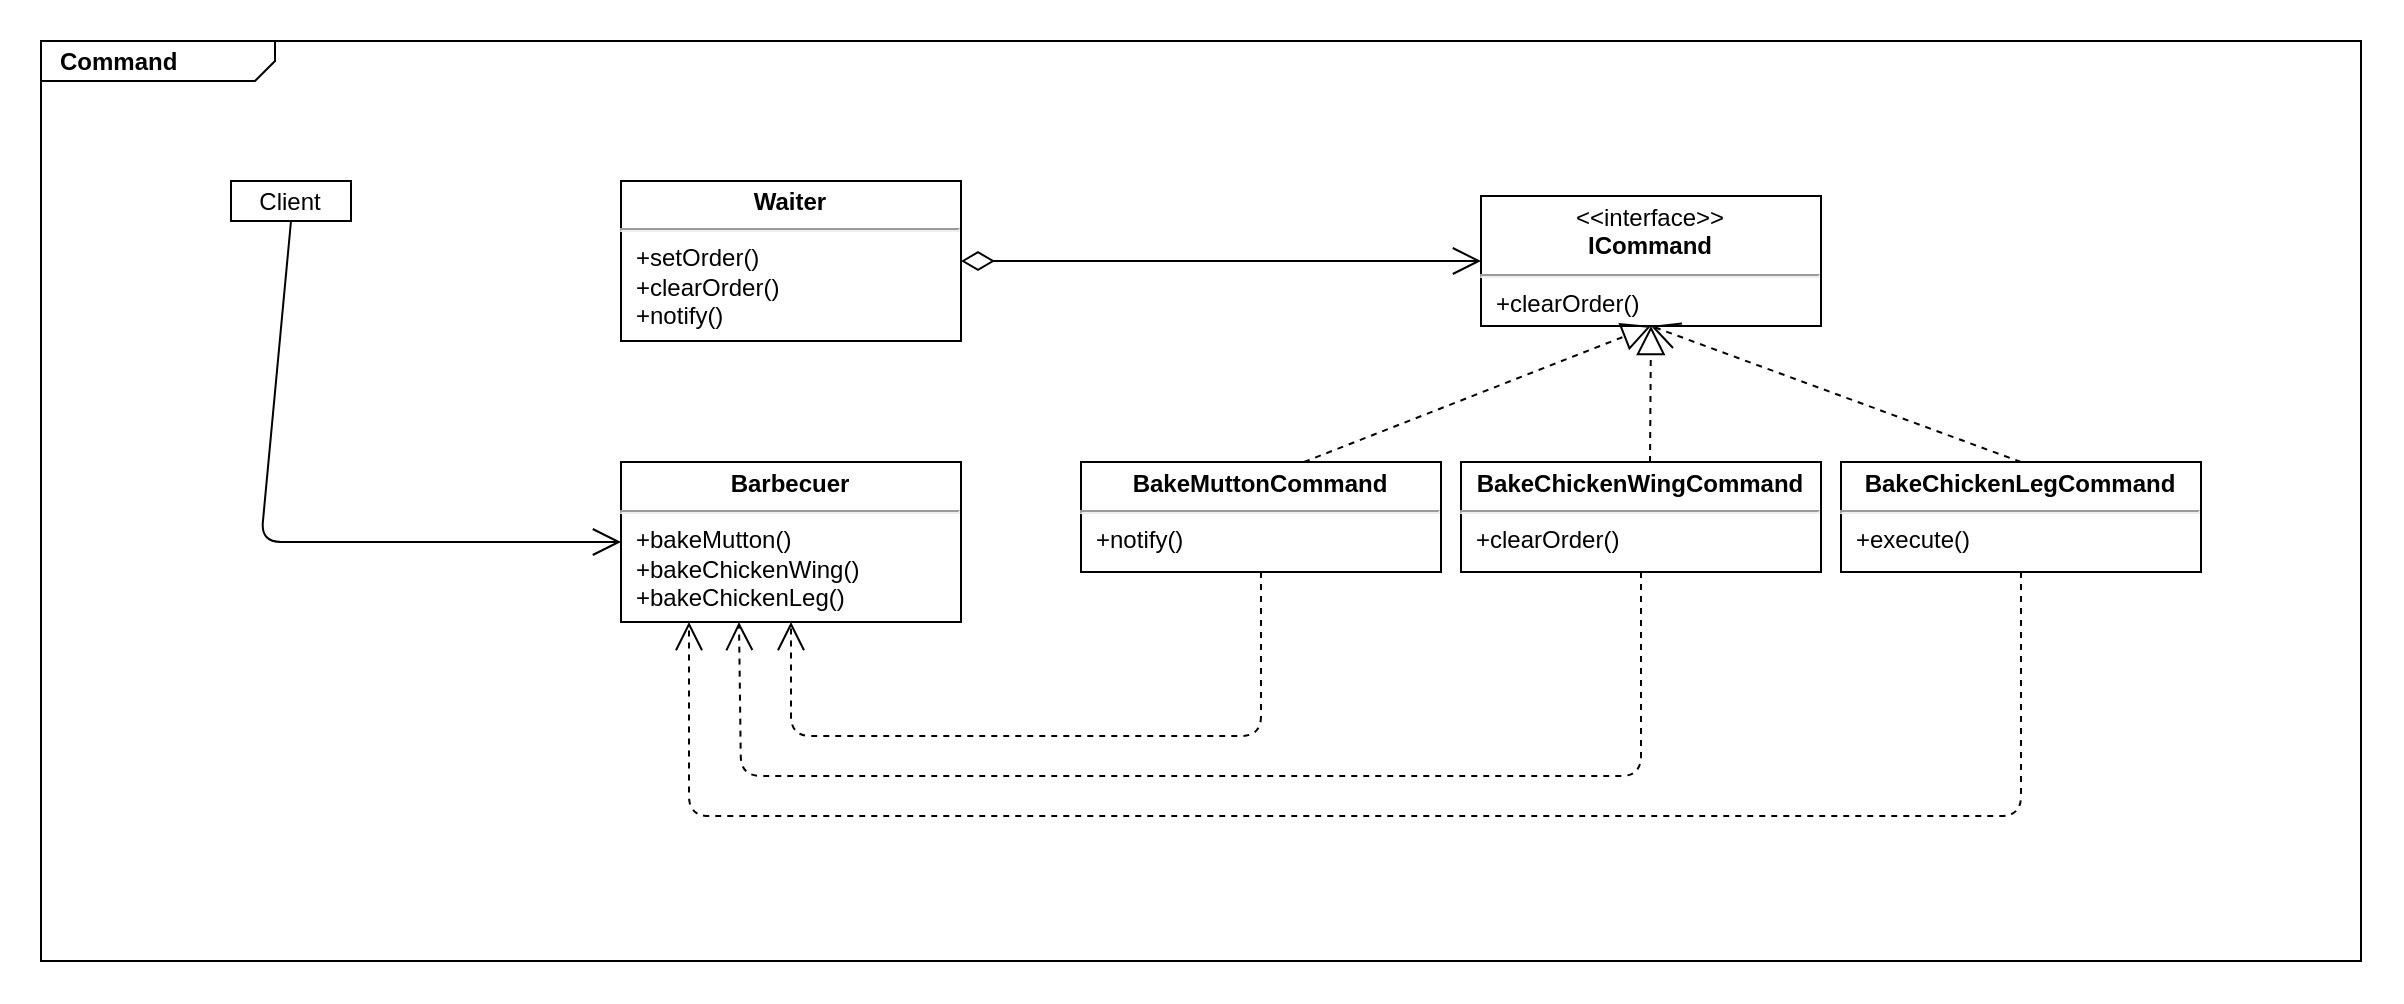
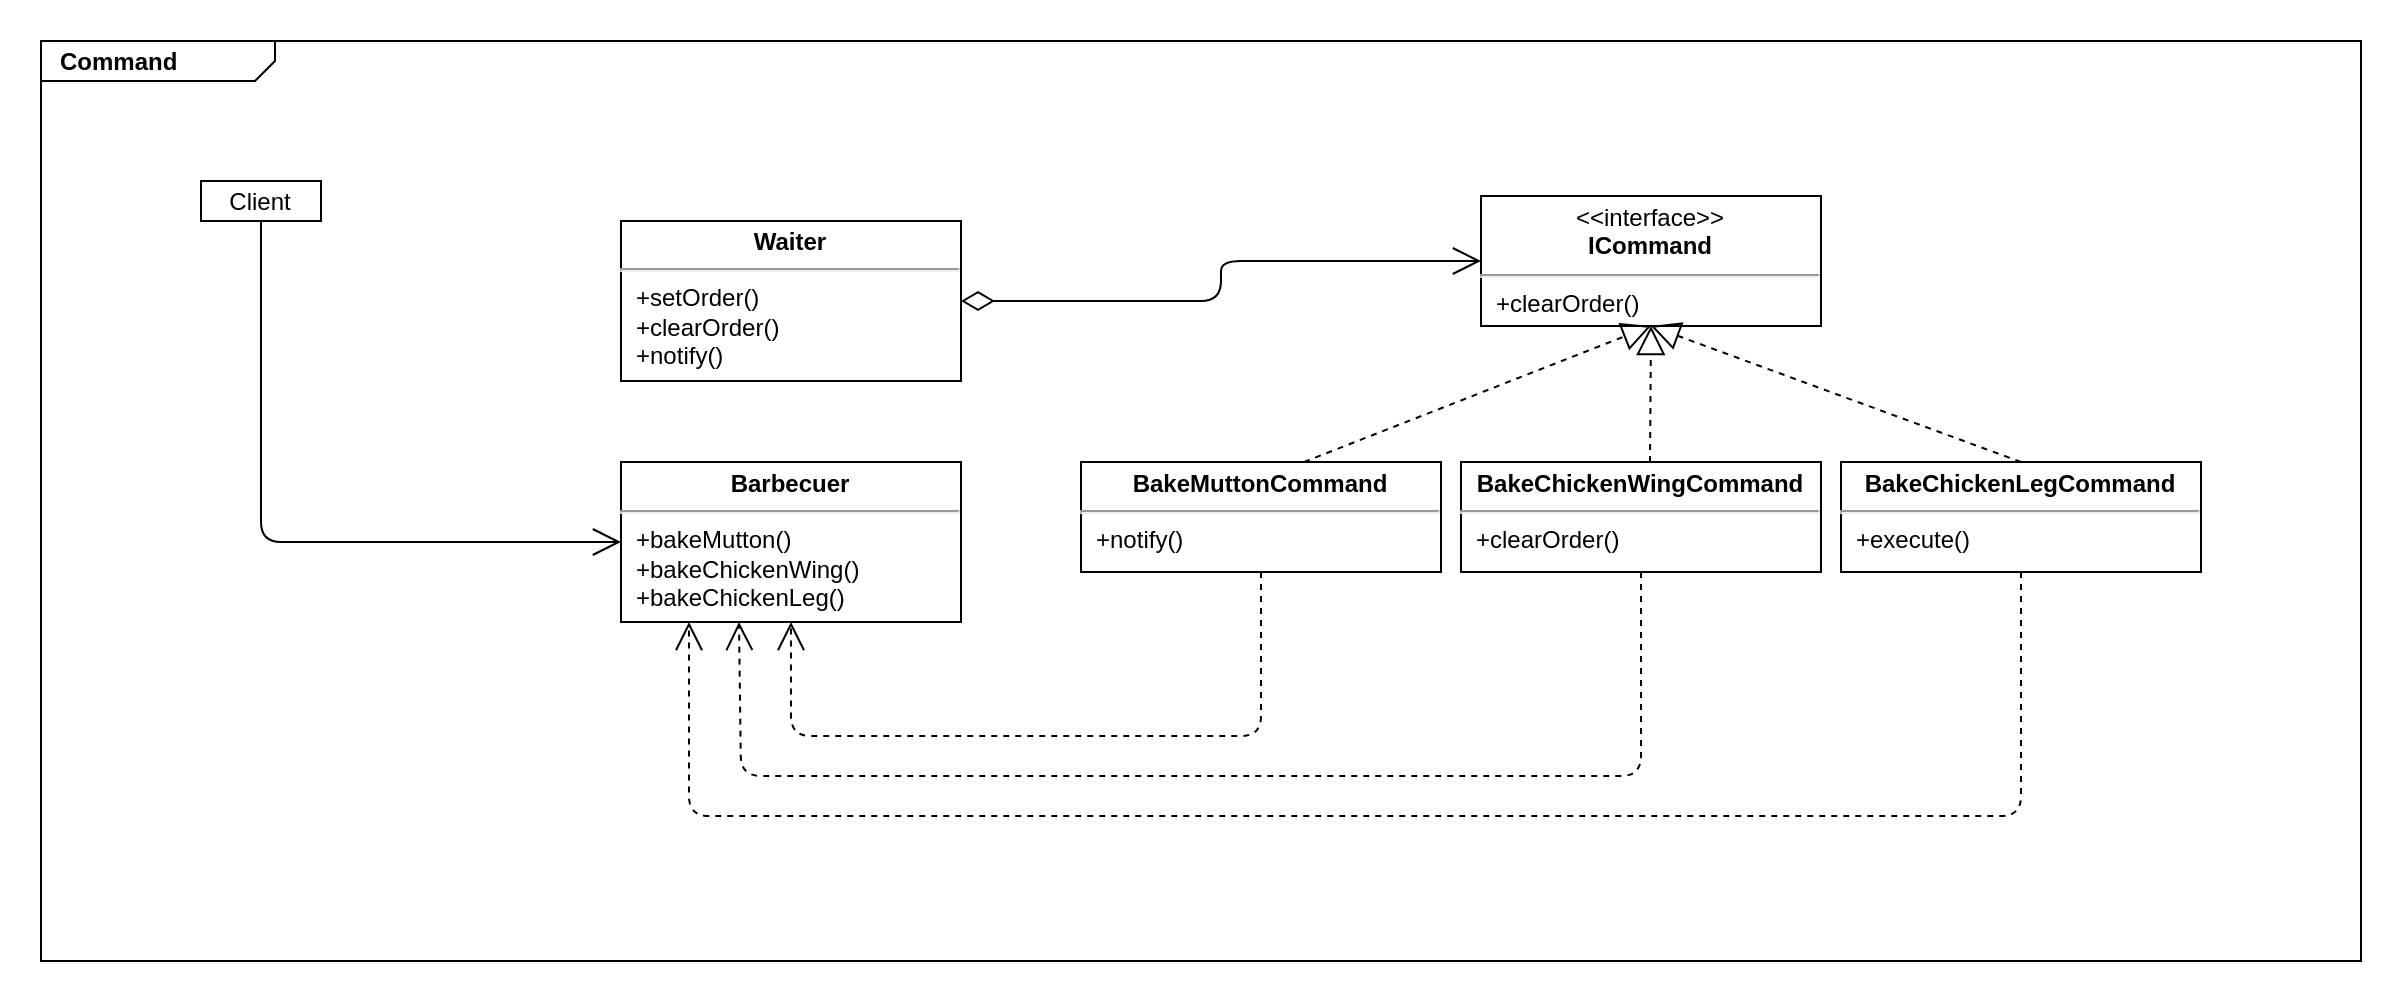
node "Client": moved (291, 201) -> (261, 201)
node "Waiter +setOrder() +clearOrder() +notify()": moved (791, 261) -> (791, 301)
edge "BakeChickenLegCommand +execute()" -> "<<interface>> ICommand +clearOrder()": arrowhead open -> block
